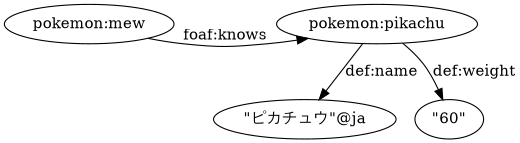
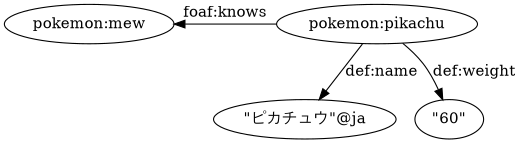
edge "pokemon:mew" -> "pokemon:pikachu": reversed
